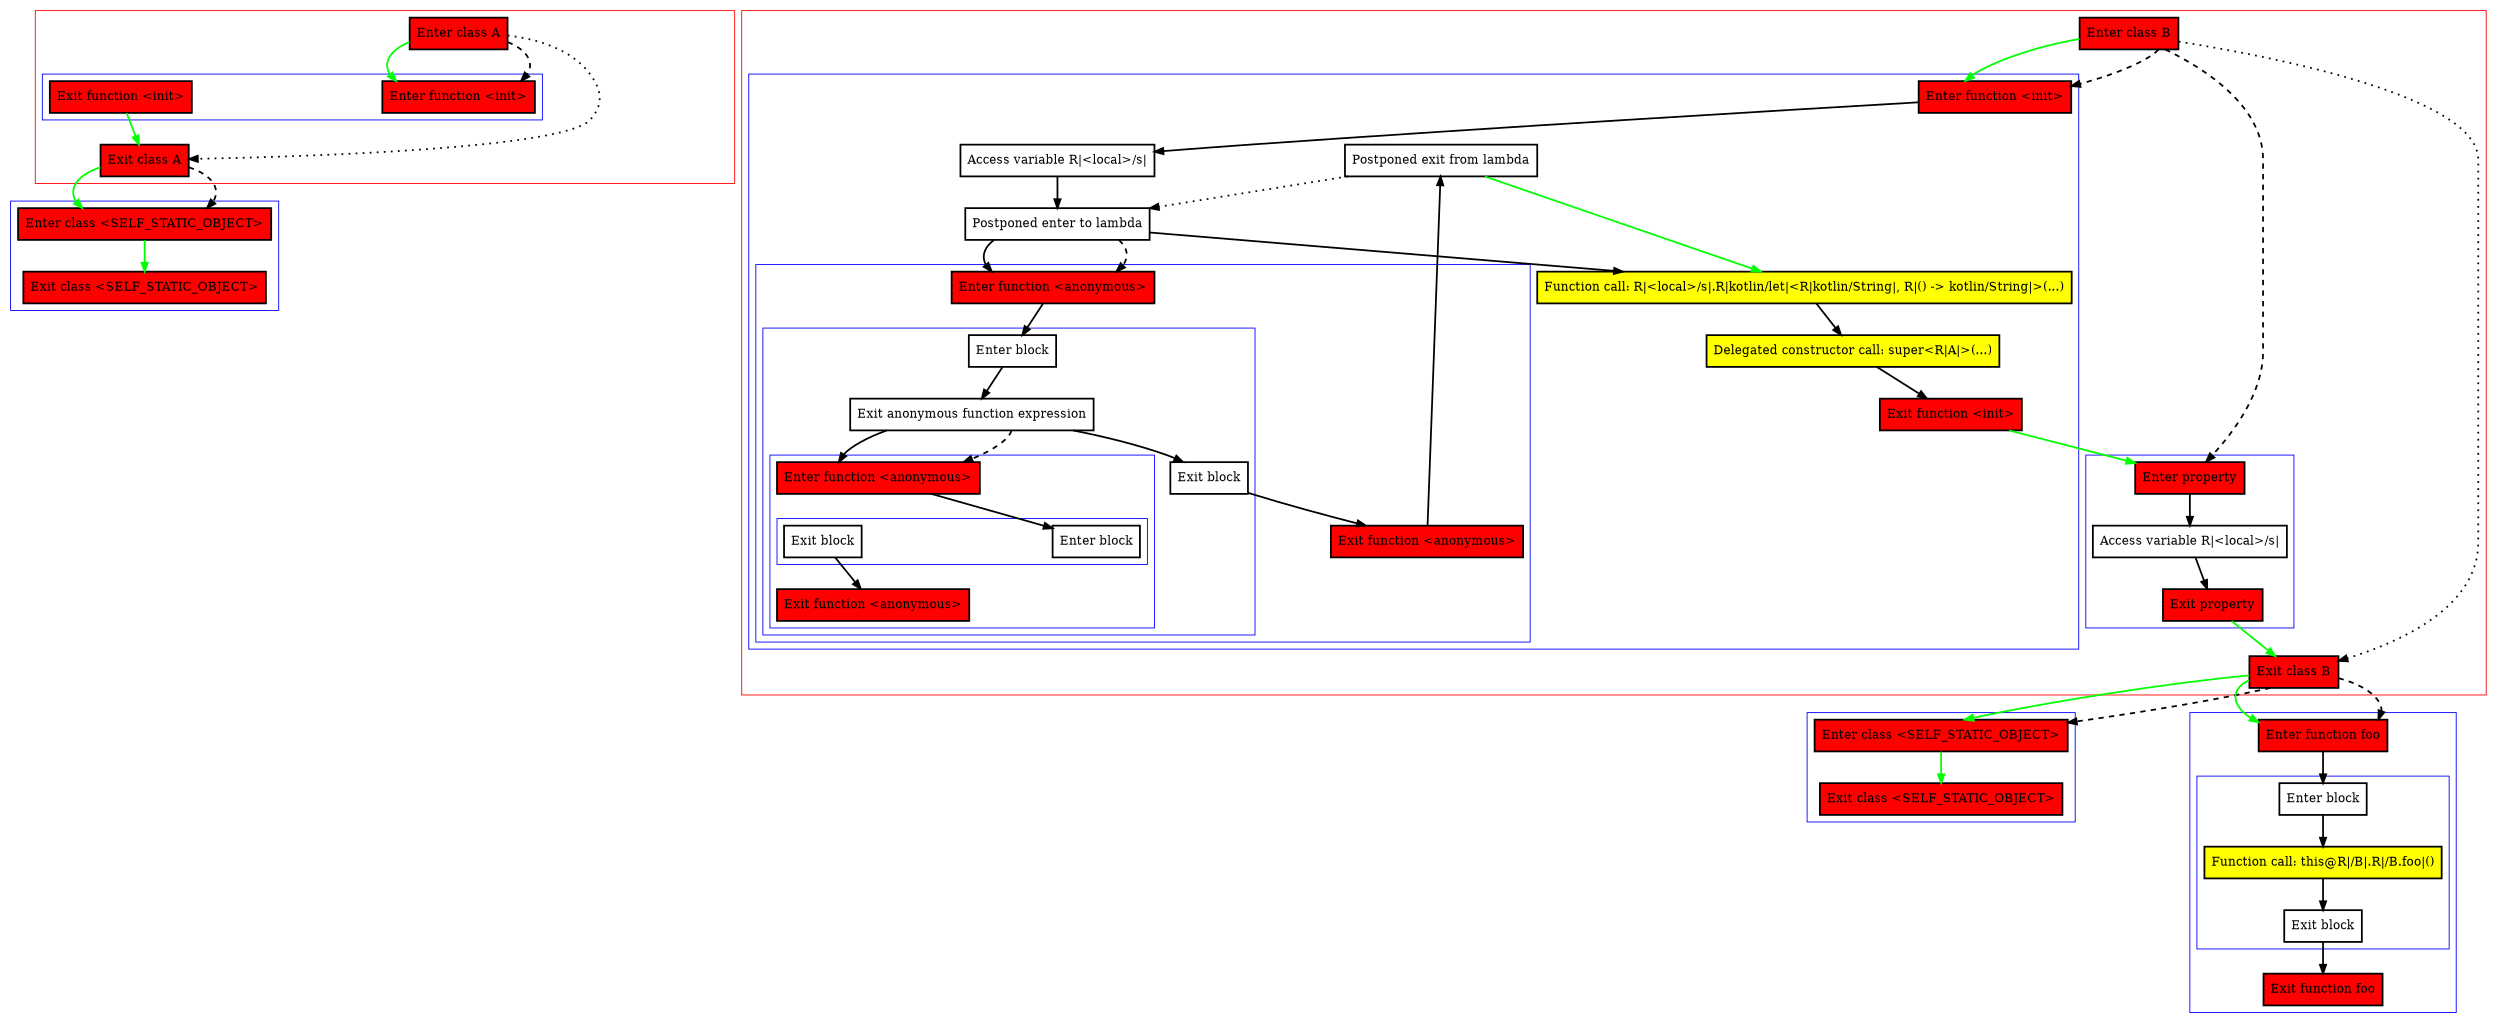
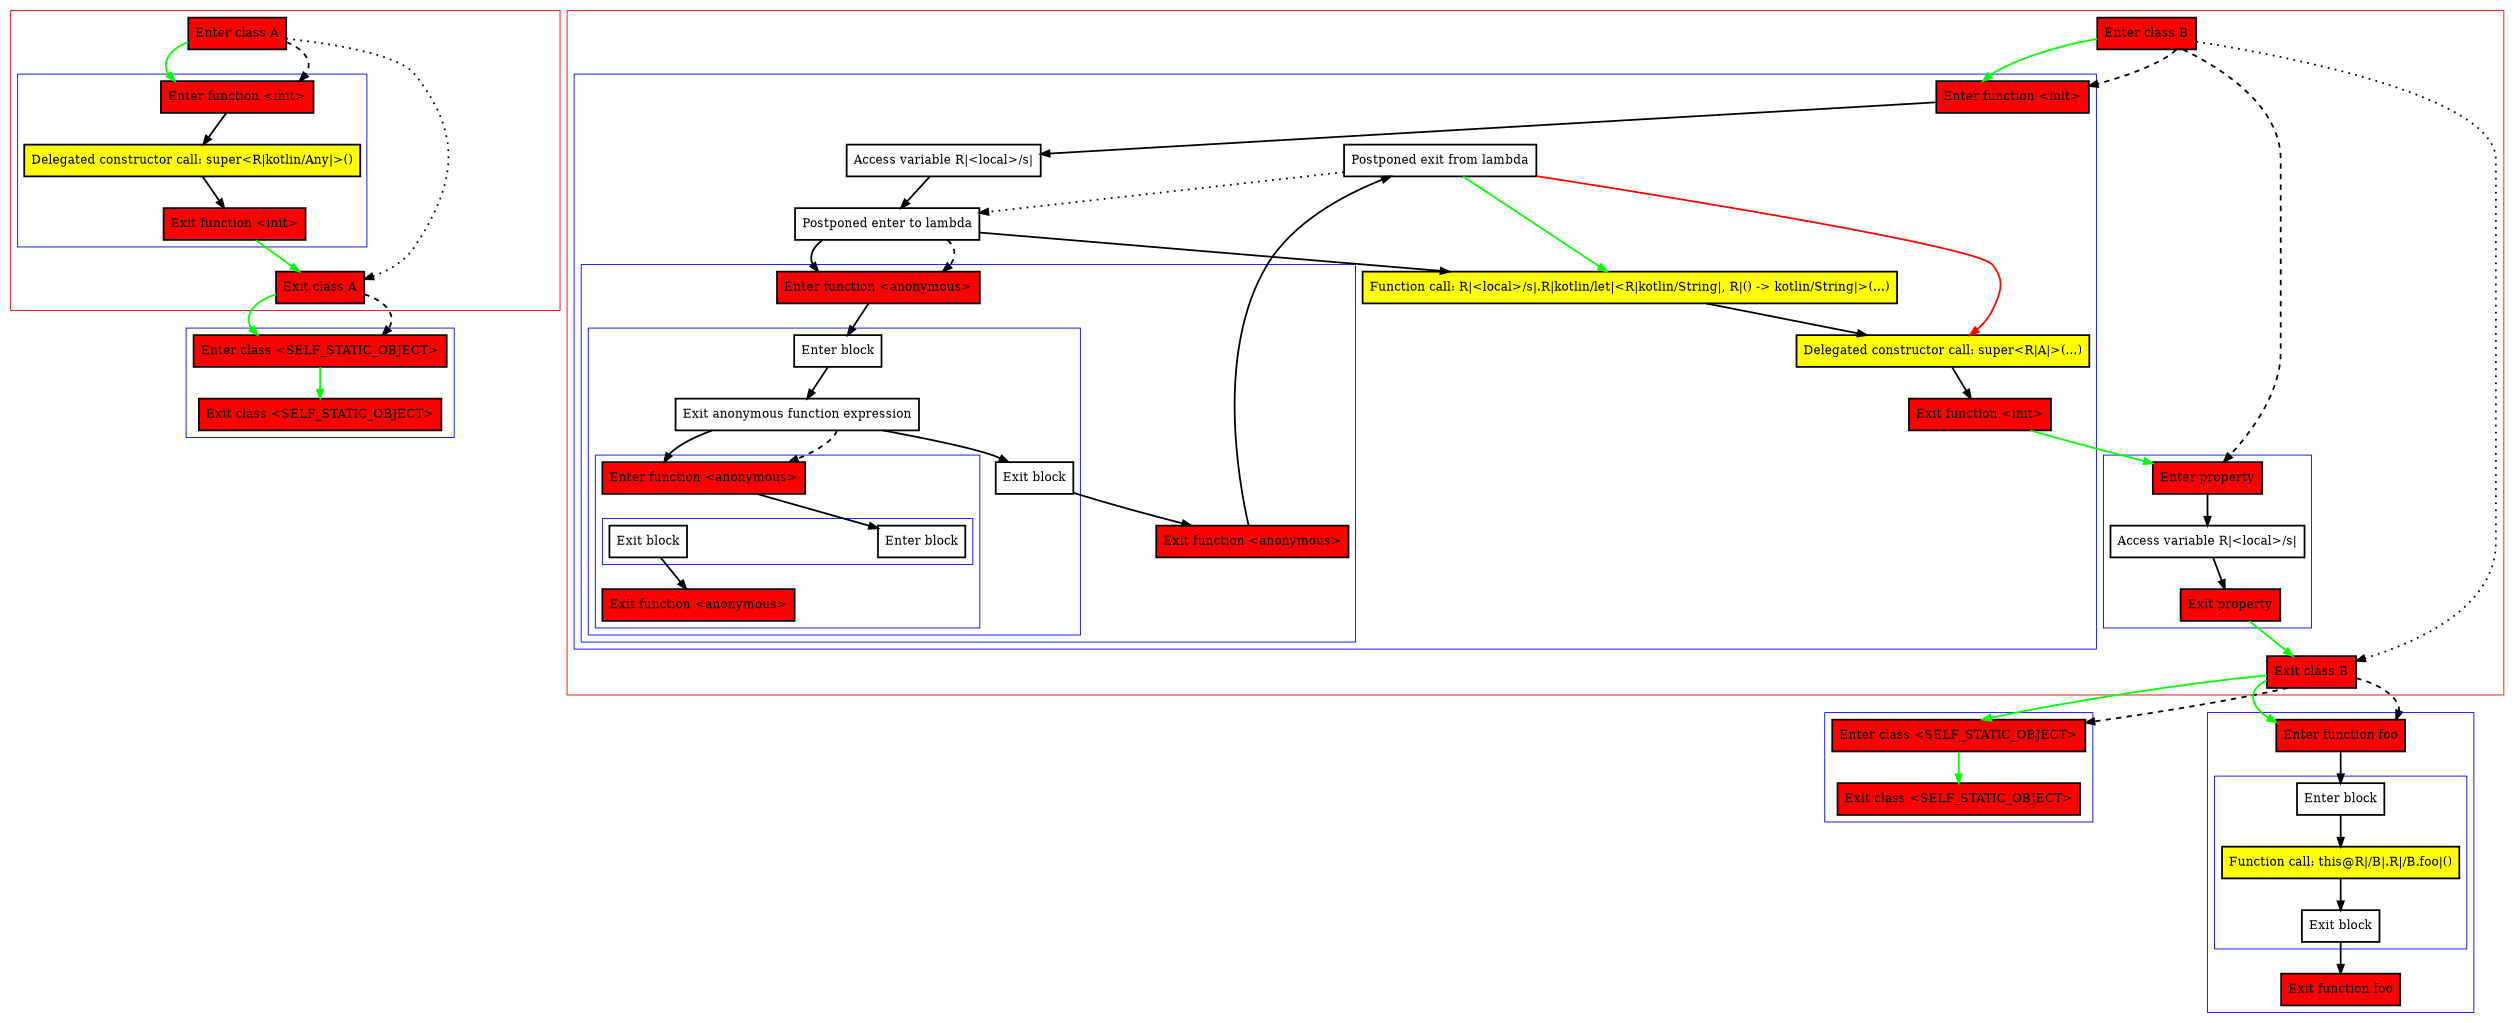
node "Delegated constructor call: super<R|kotlin/Any|>()": added
edge "Postponed exit from lambda" -> "Delegated constructor call: super<R|A|>(...)": added
